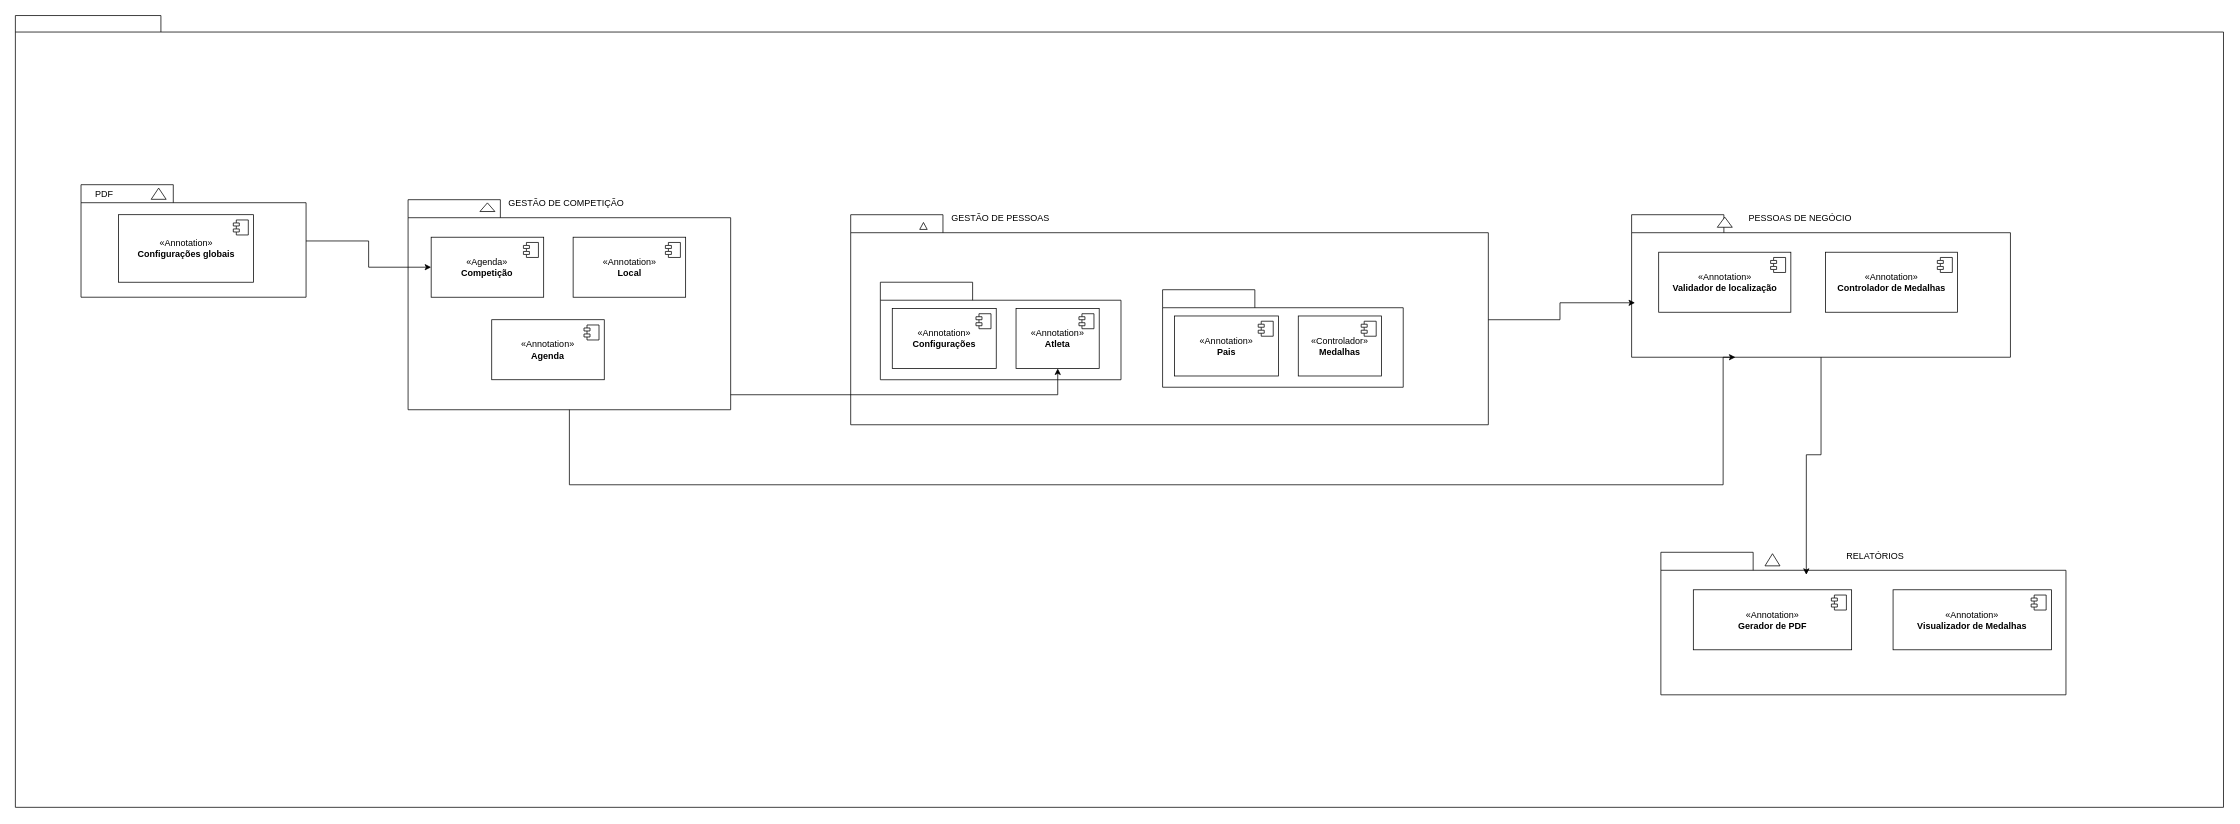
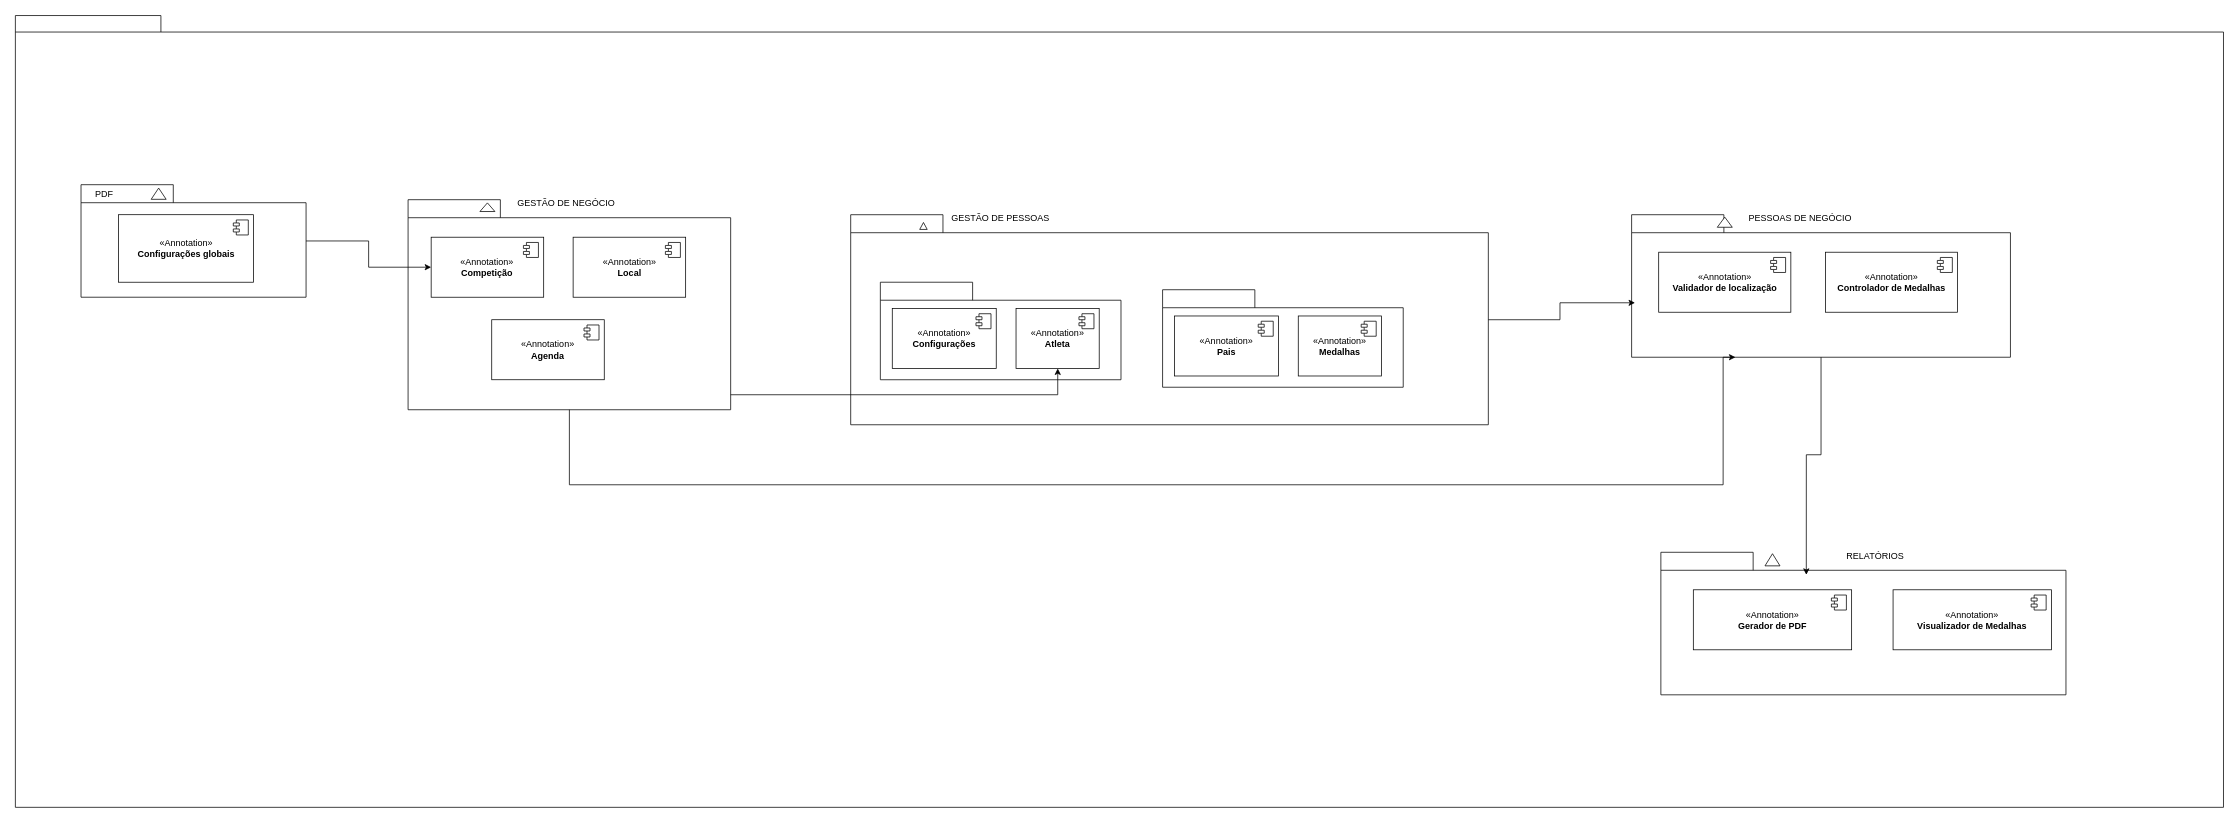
node "GESTÃO DE COMPETIÇÃO": label "GESTÃO DE COMPETIÇÃO" -> "GESTÃO DE NEGÓCIO"
node "«Agenda» Competição": label "«Agenda» Competição" -> "«Annotation» Competição"
node "«Controlador» Medalhas": label "«Controlador» Medalhas" -> "«Annotation» Medalhas"
